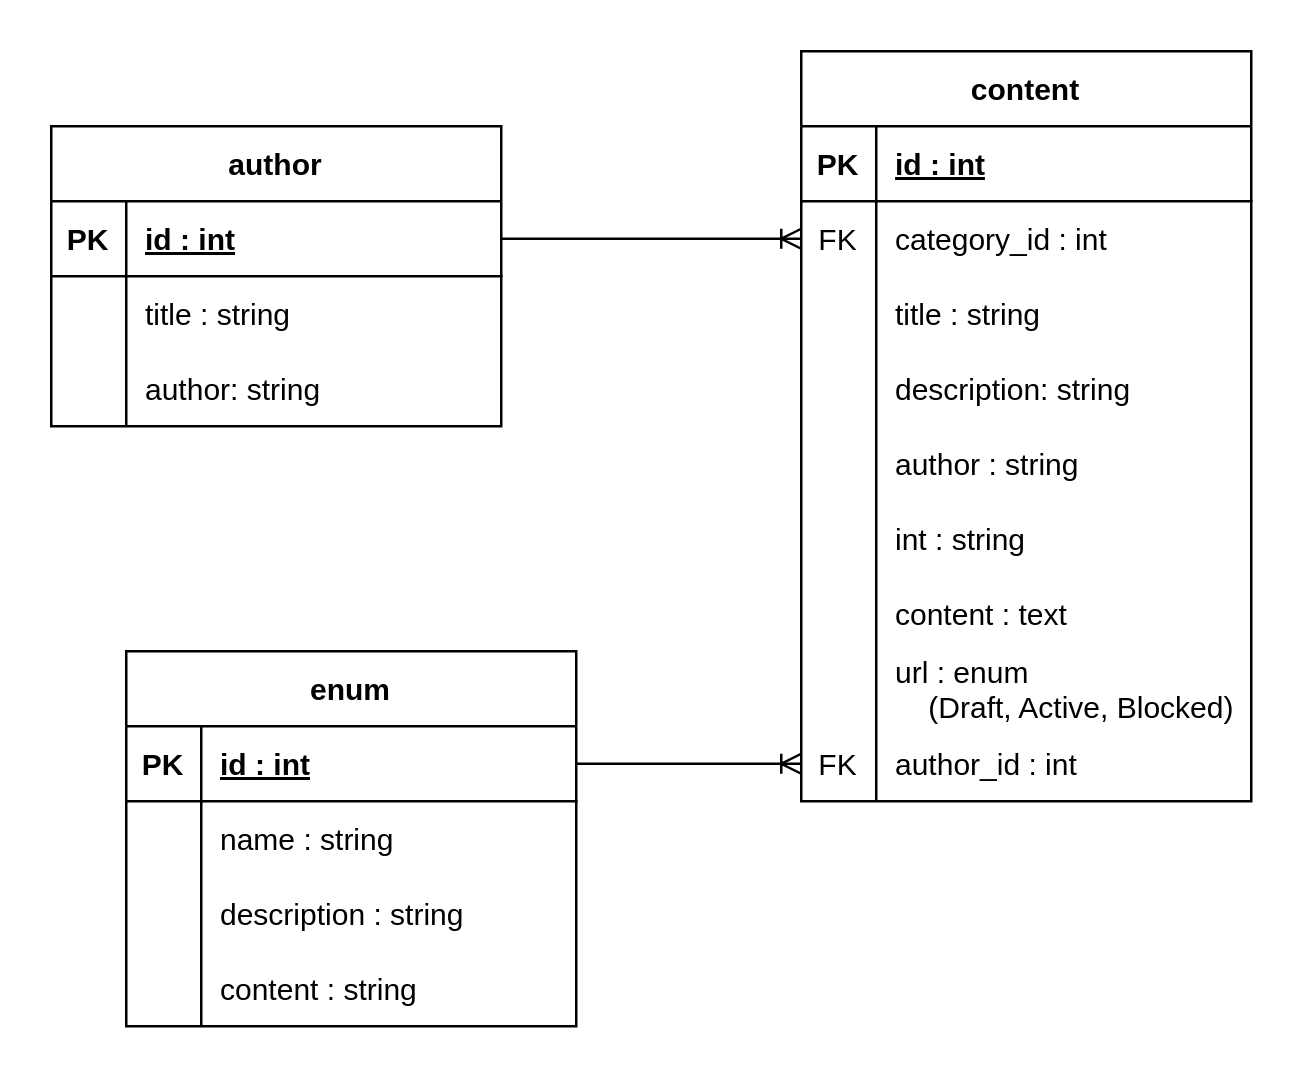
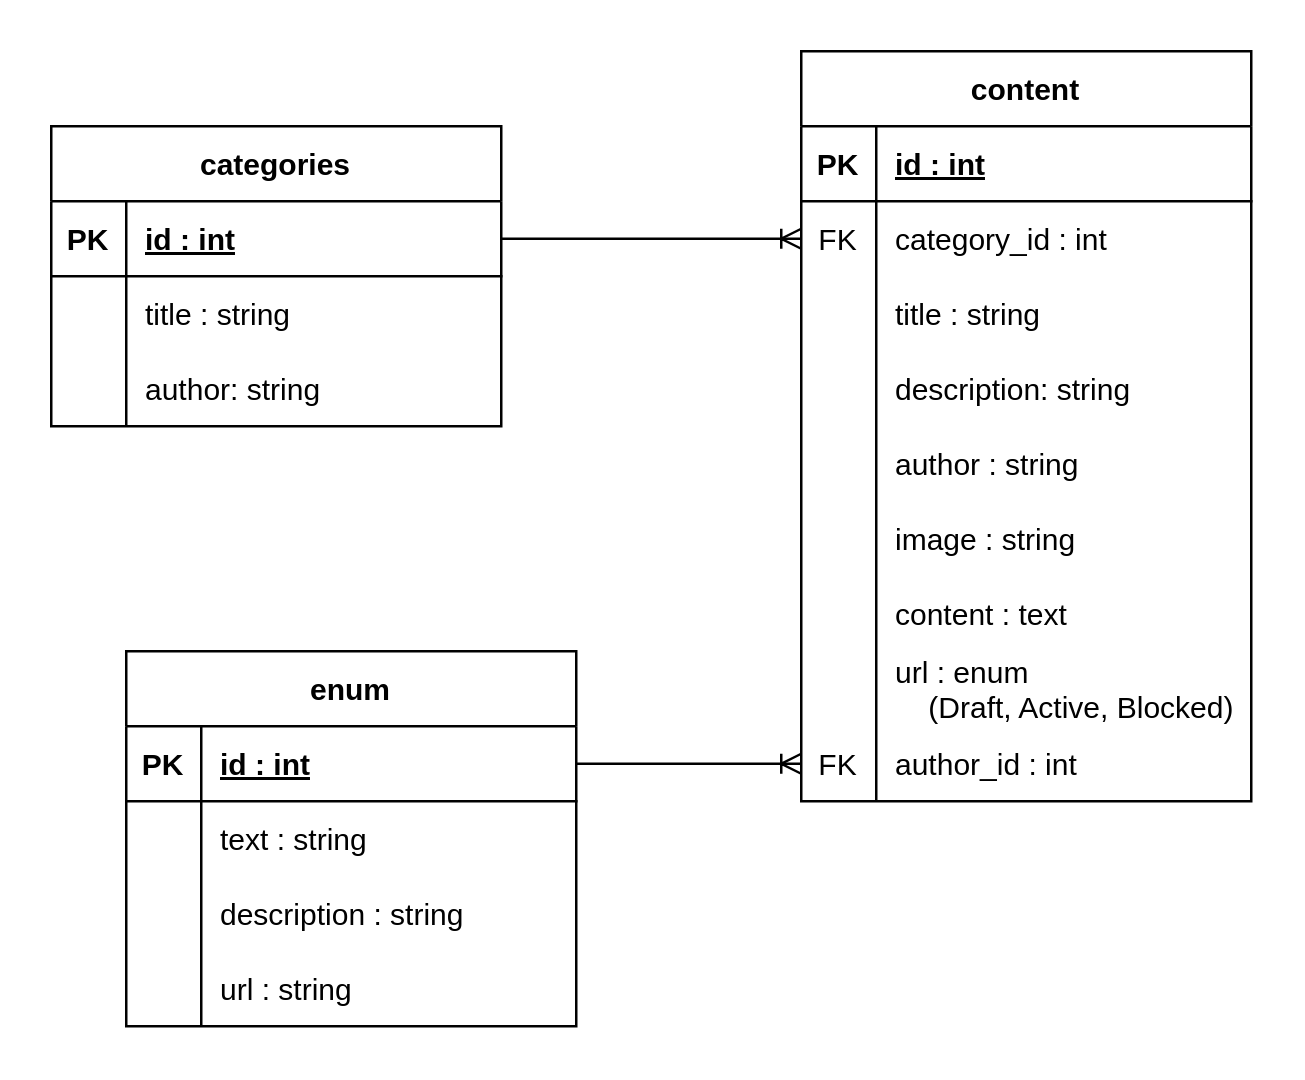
node "author": label "author" -> "categories"
node "int : string": label "int : string" -> "image : string"
node "name : string": label "name : string" -> "text : string"
node "content : string": label "content : string" -> "url : string"
